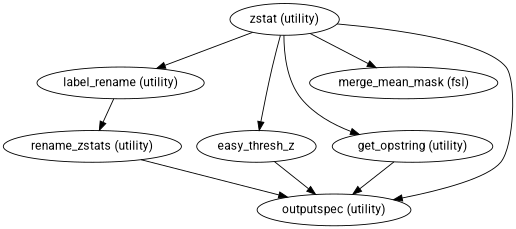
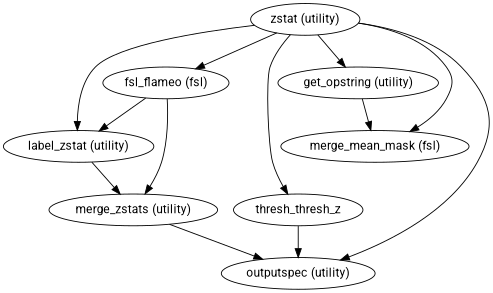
node "label_rename (utility)": label "label_rename (utility)" -> "label_zstat (utility)"
node "fsl_flameo (fsl)": added
node "rename_zstats (utility)": label "rename_zstats (utility)" -> "merge_zstats (utility)"
node "easy_thresh_z": label "easy_thresh_z" -> "thresh_thresh_z"
edge "get_opstring (utility)" -> "outputspec (utility)": now "get_opstring (utility)" -> "merge_mean_mask (fsl)"
